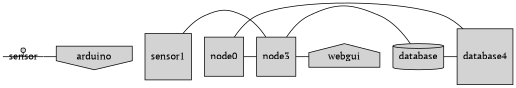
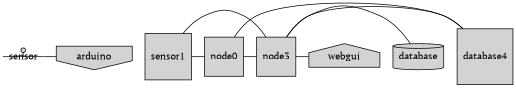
edge "sensor1" -- "node0": added
edge "database" -- "database4": now "node3" -- "database4"
